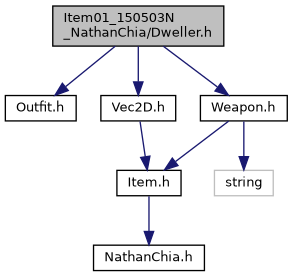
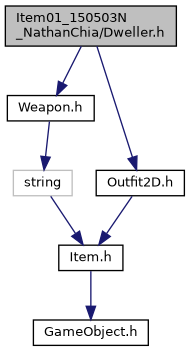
node "Outfit.h": removed
node "Vec2D.h": label "Vec2D.h" -> "Outfit2D.h"
edge "Weapon.h" -> "Item.h": now "string" -> "Item.h"
node "NathanChia.h": label "NathanChia.h" -> "GameObject.h"
